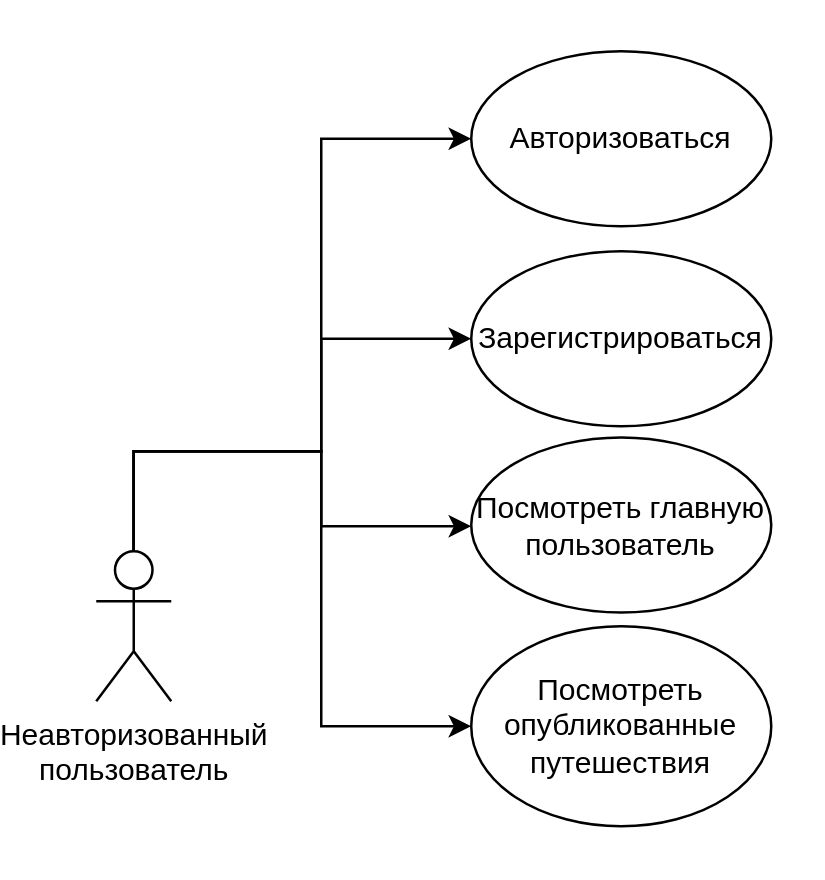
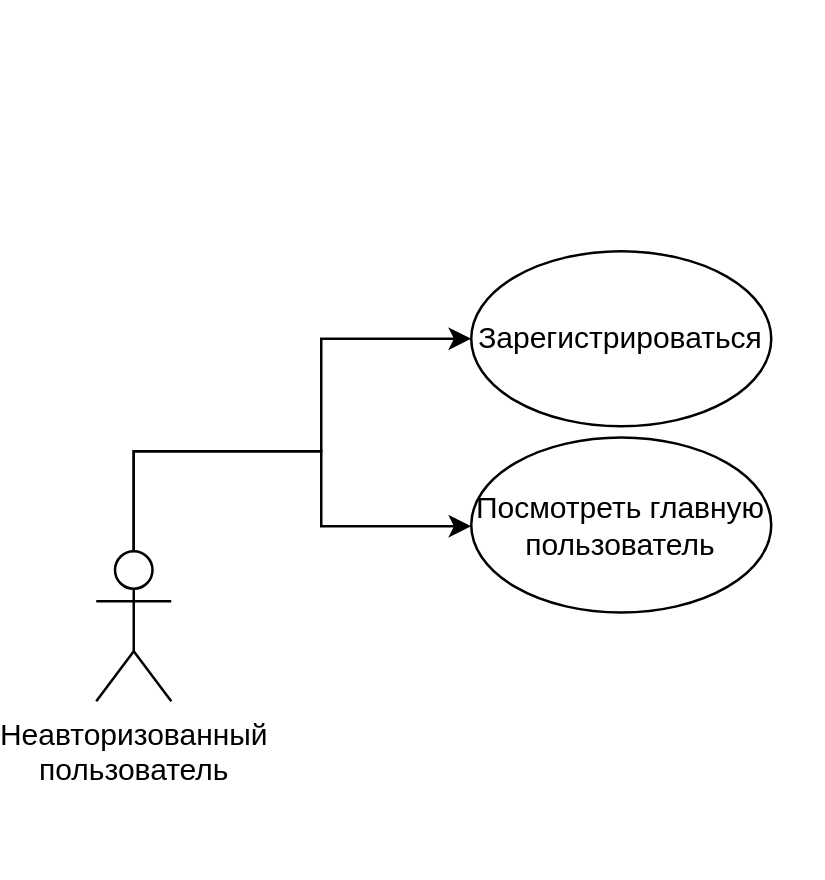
node "Авторизоваться": removed
edge "Неавторизованный пользователь" -> "Авторизоваться": removed
edge "Неавторизованный пользователь" -> "Посмотреть опубликованные путешествия": removed
node "Посмотреть опубликованные путешествия": removed
